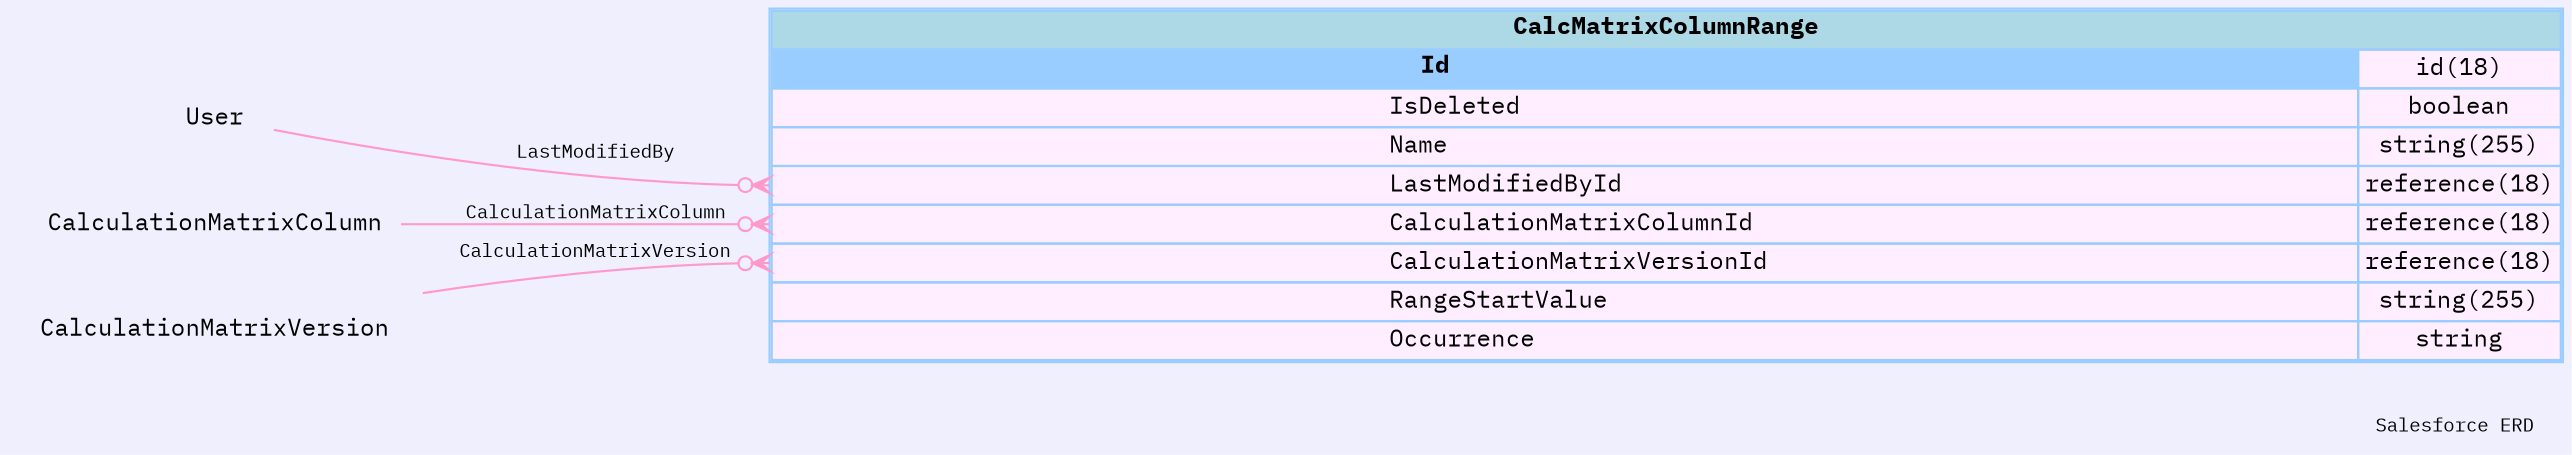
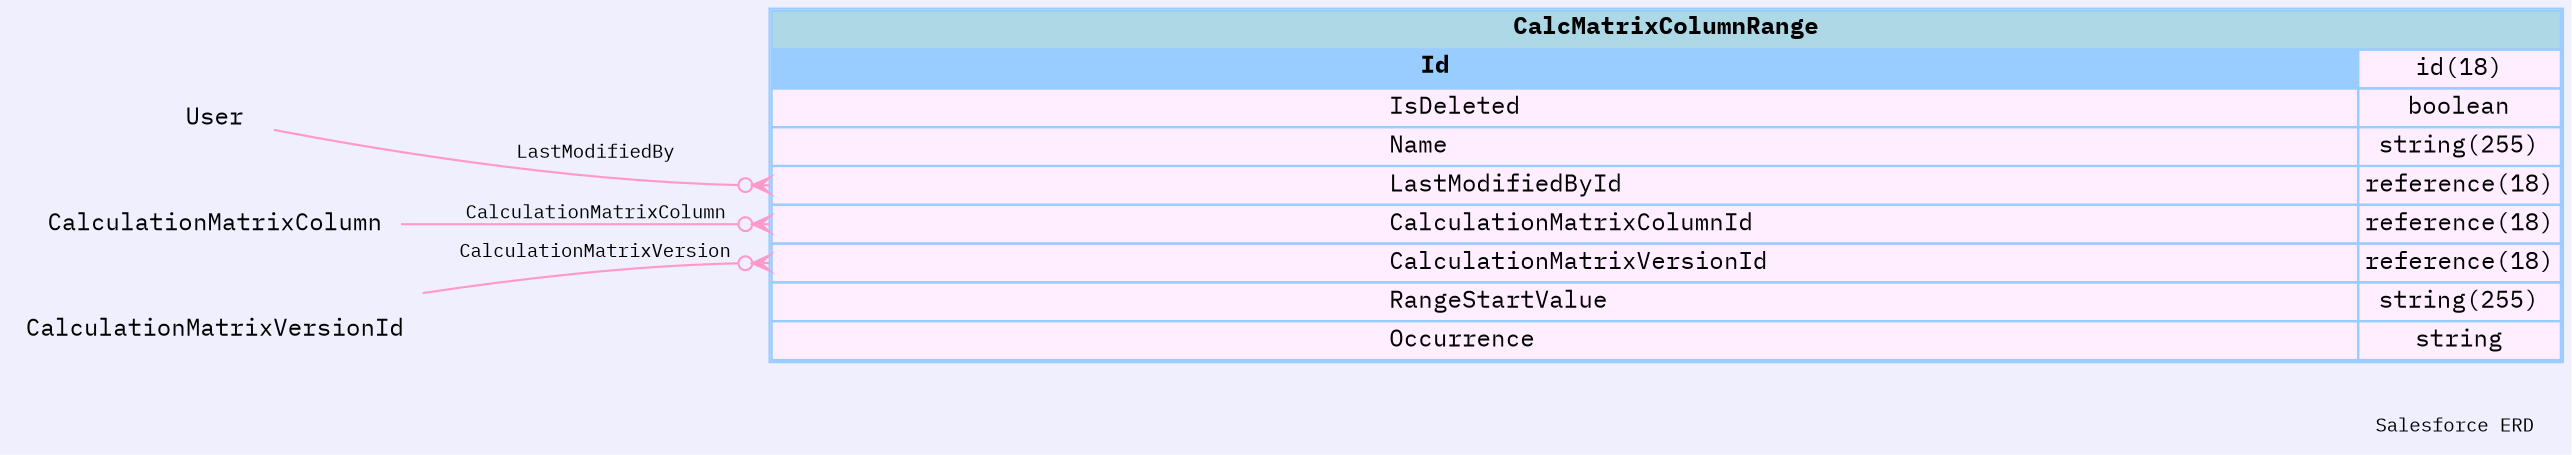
node "CalculationMatrixVersion": label "CalculationMatrixVersion" -> "CalculationMatrixVersionId"
